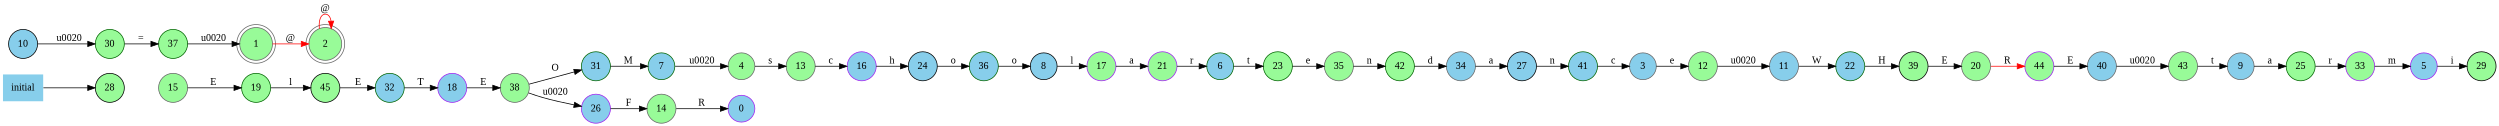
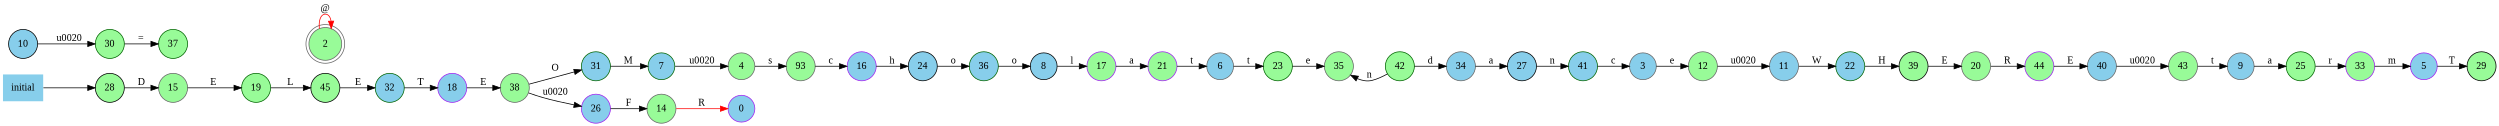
node "1": removed
edge "21" -> "6": label "r" -> "t"
edge "5" -> "29": label "i" -> "T"
node "13": label "13" -> "93"
node "6": color darkgreen -> gray40
edge "35" -> "42": reversed
edge "20" -> "44": color red -> black
edge "19" -> "45": label "l" -> "L"
edge "28" -> "15": added, label "D"
edge "14" -> "0": color black -> red
